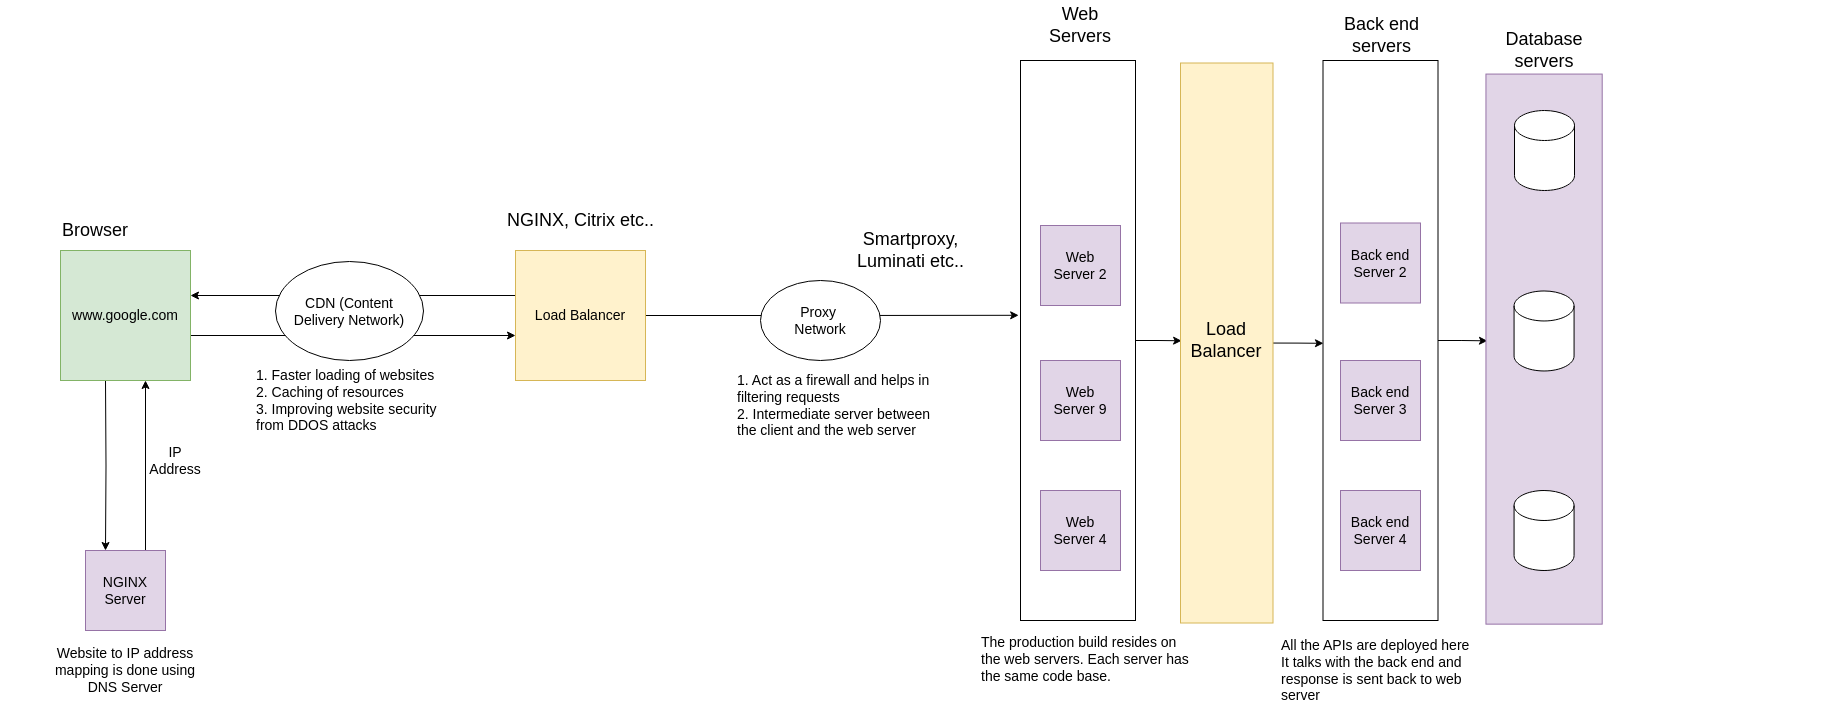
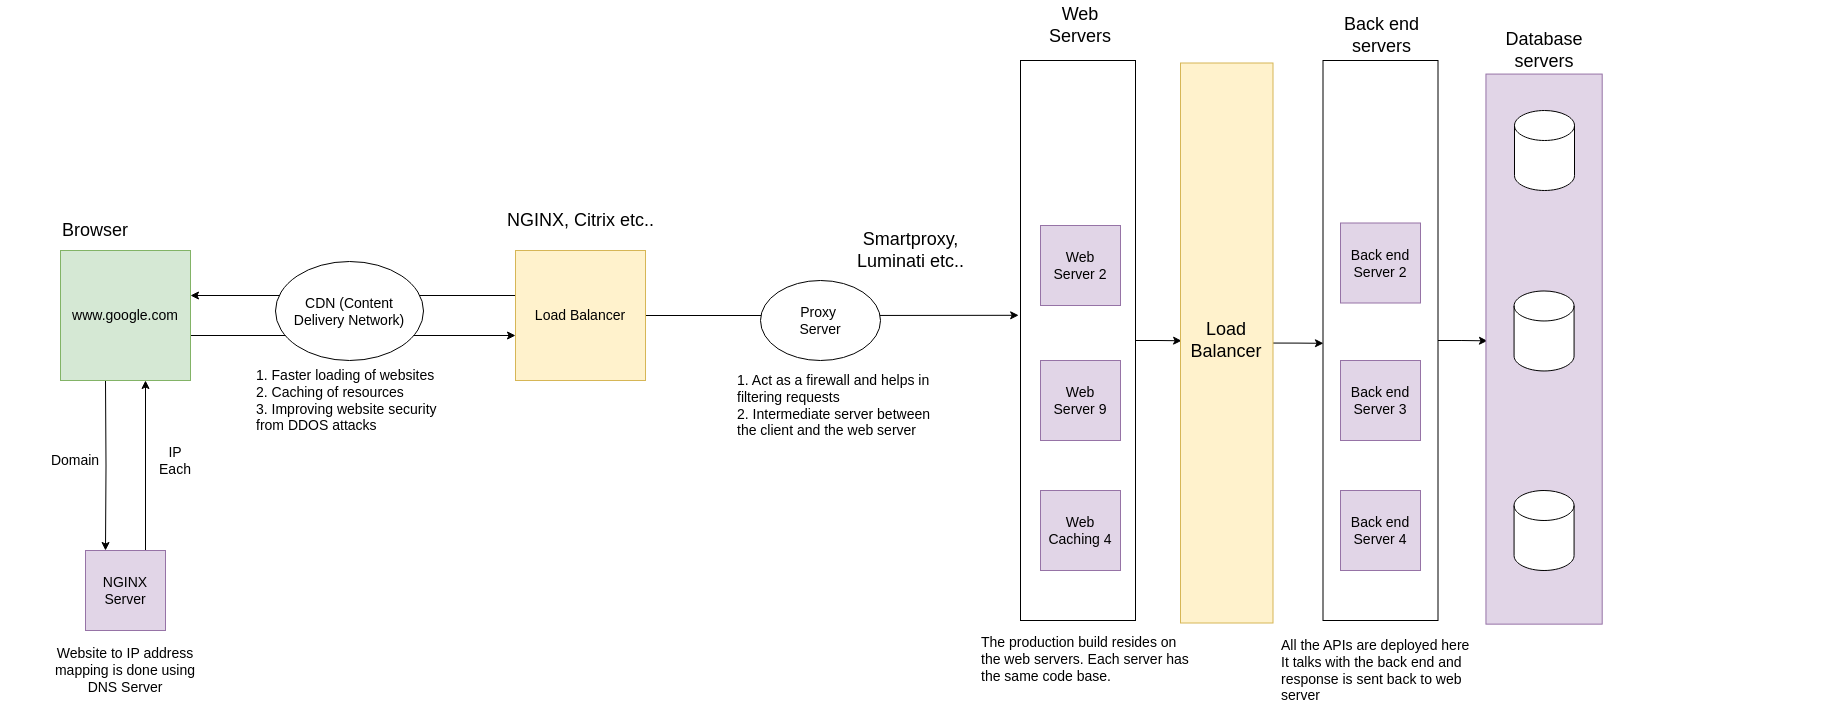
node "Proxy Network": label "Proxy Network" -> "Proxy Server"
node "Domain": added
node "IP Address": label "IP Address" -> "IP Each"
node "Web Server 4": label "Web Server 4" -> "Web Caching 4"
